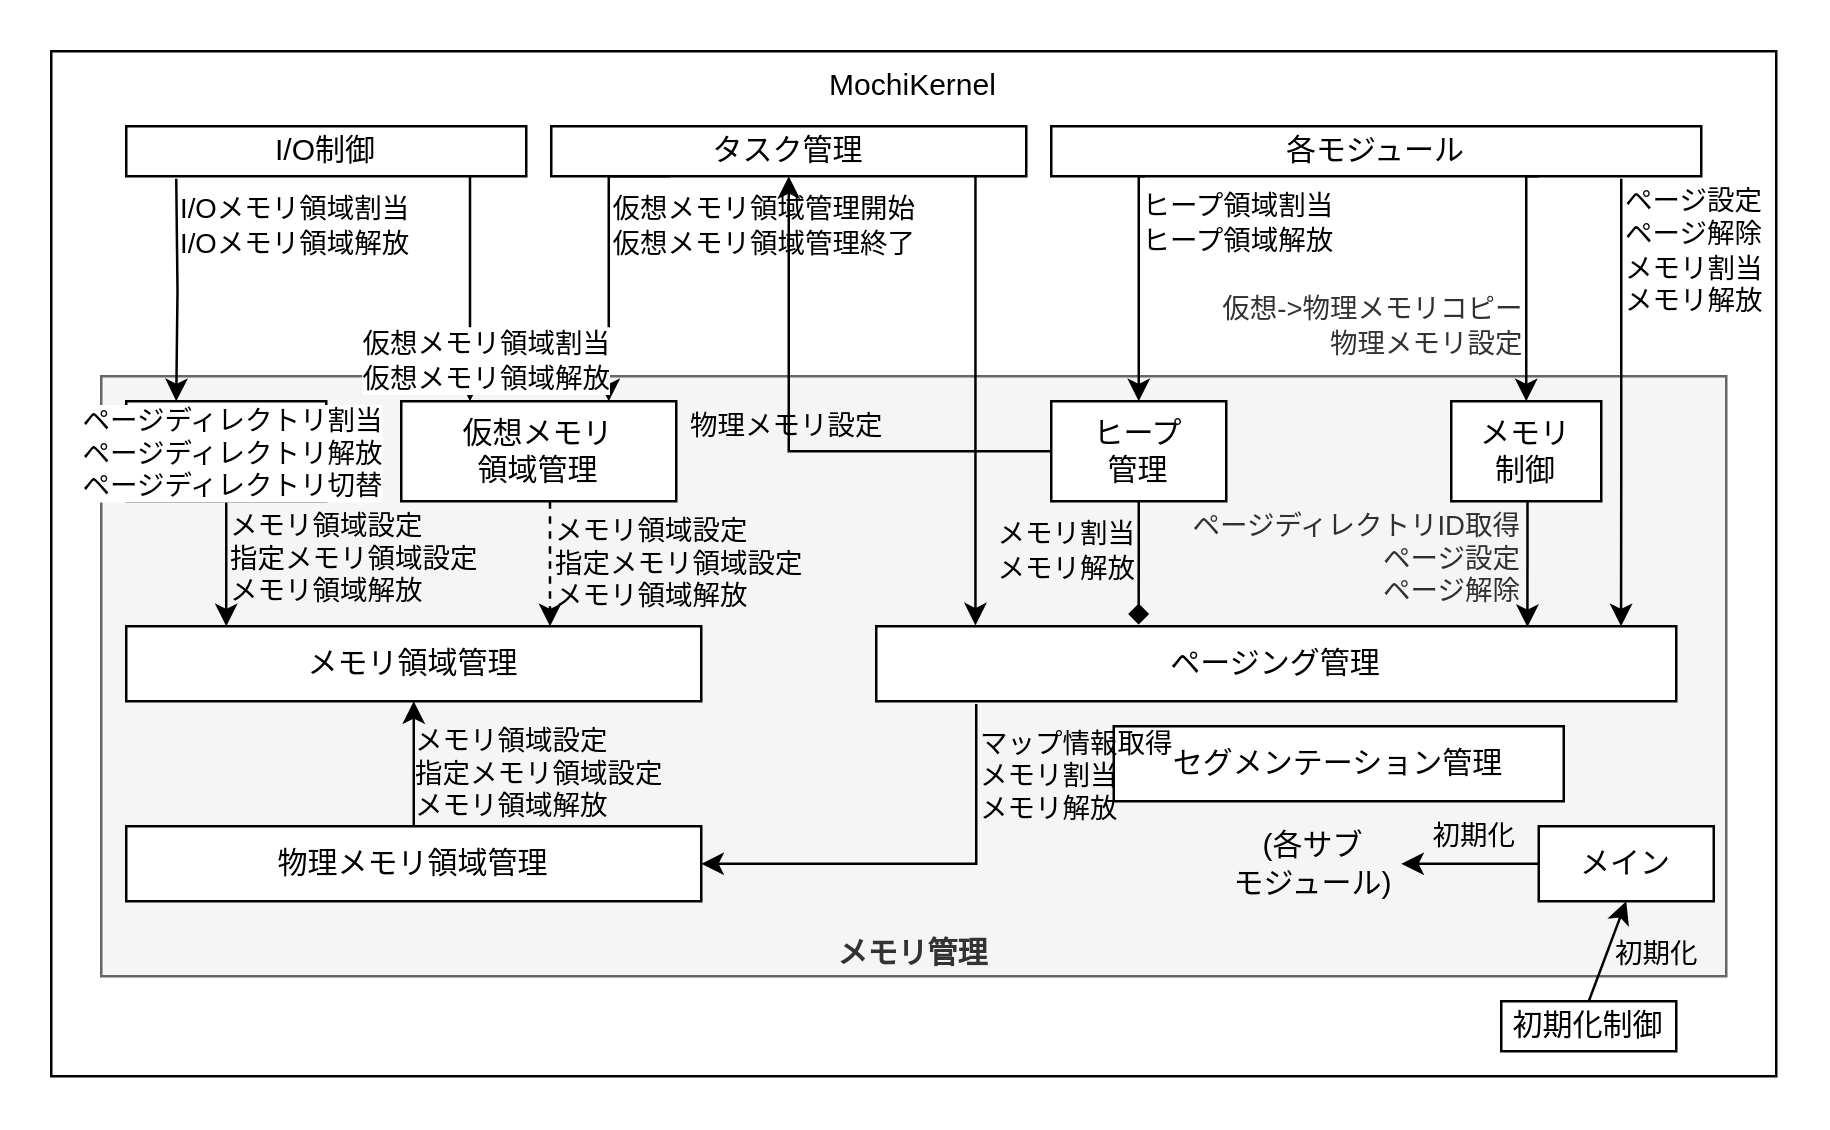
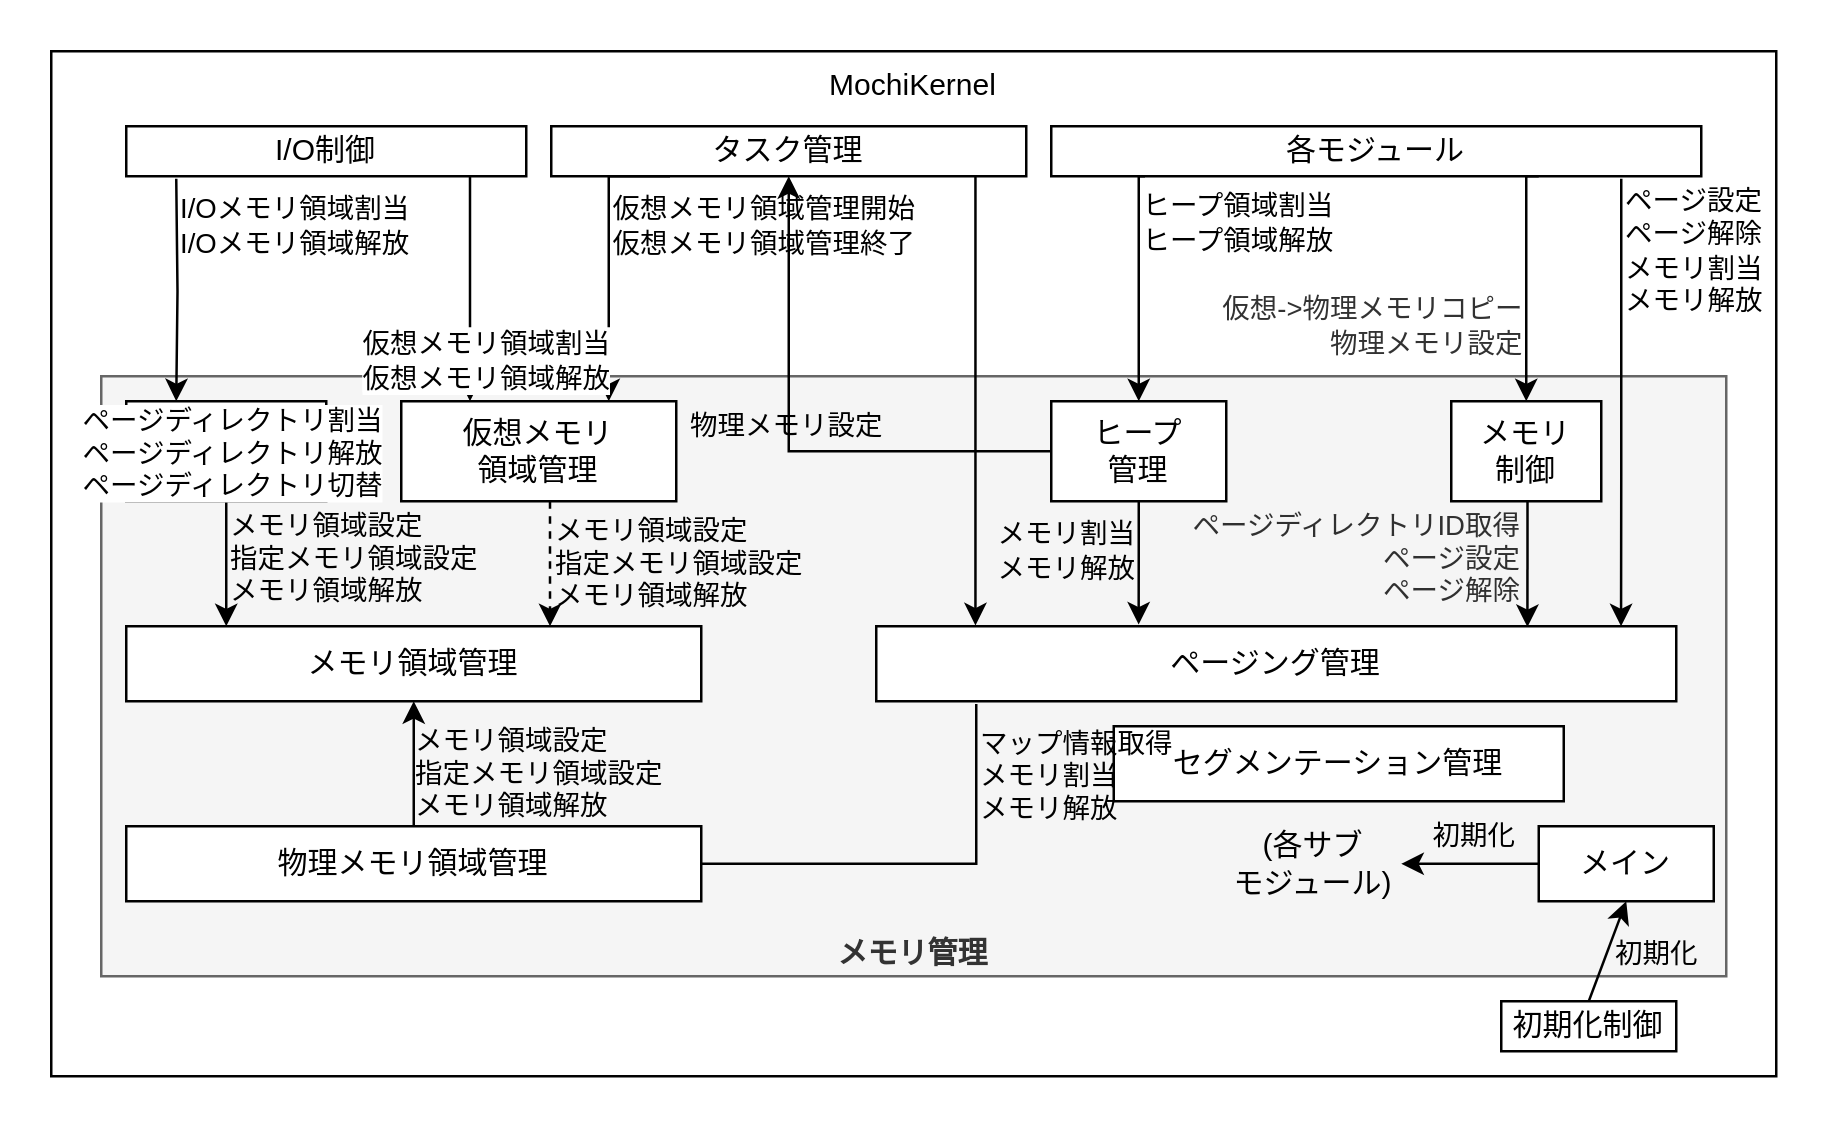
edge "ヒープ 管理" -> "ページング管理": arrowhead diamond -> classic
edge "ページング管理" -> "物理メモリ領域管理": arrowhead classic -> none
